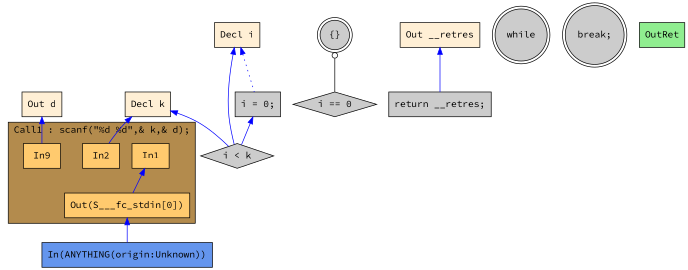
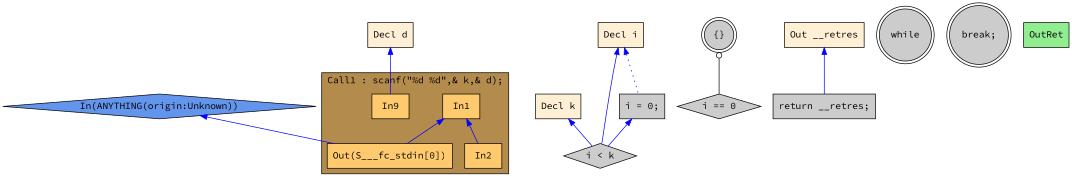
node "Out d": label "Out d" -> "Decl d"
edge "In2" -> "Decl k": now "In2" -> "In1"
edge "In(ANYTHING(origin:Unknown))" -> "Out(S___fc_stdin[0])": reversed
node "In(ANYTHING(origin:Unknown))": shape box -> diamond
